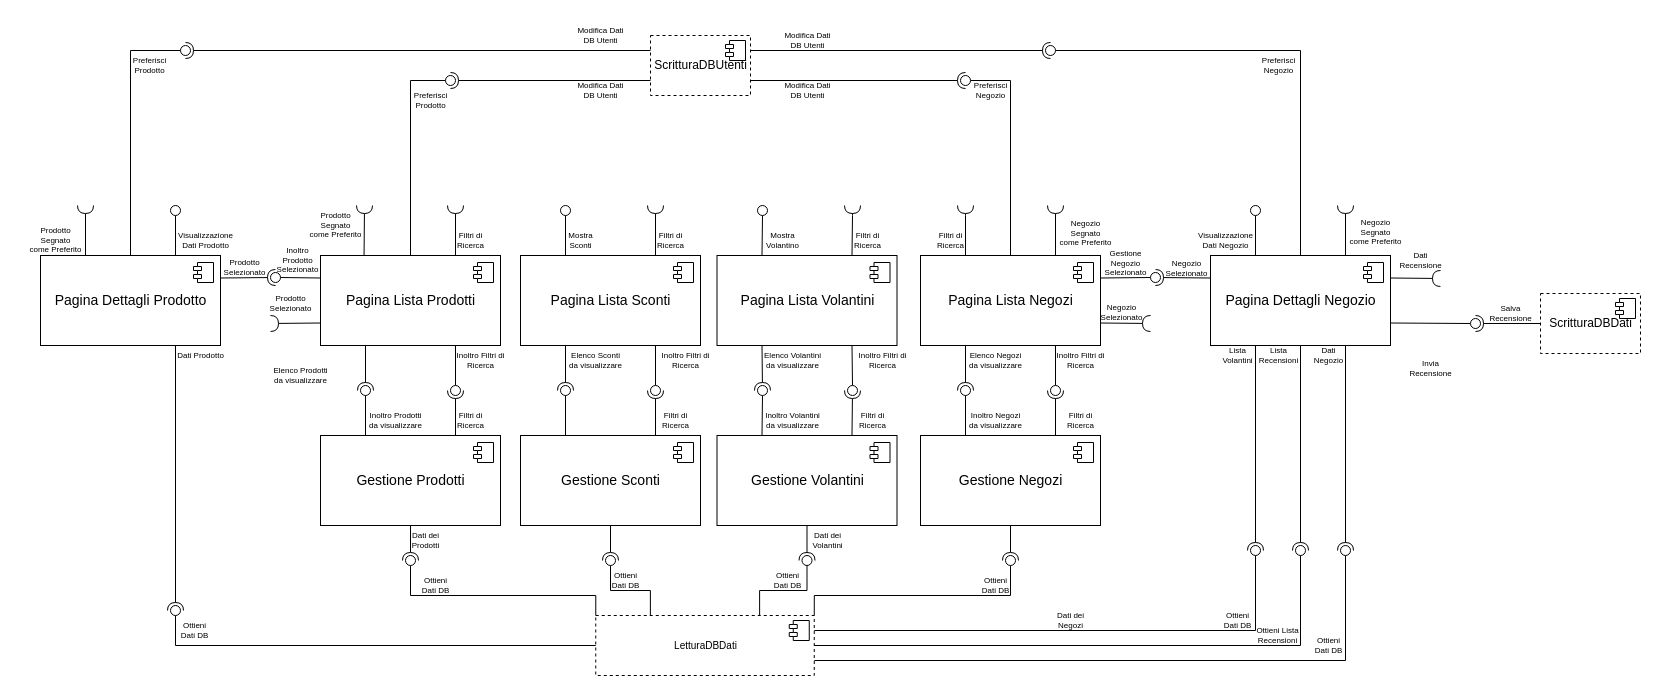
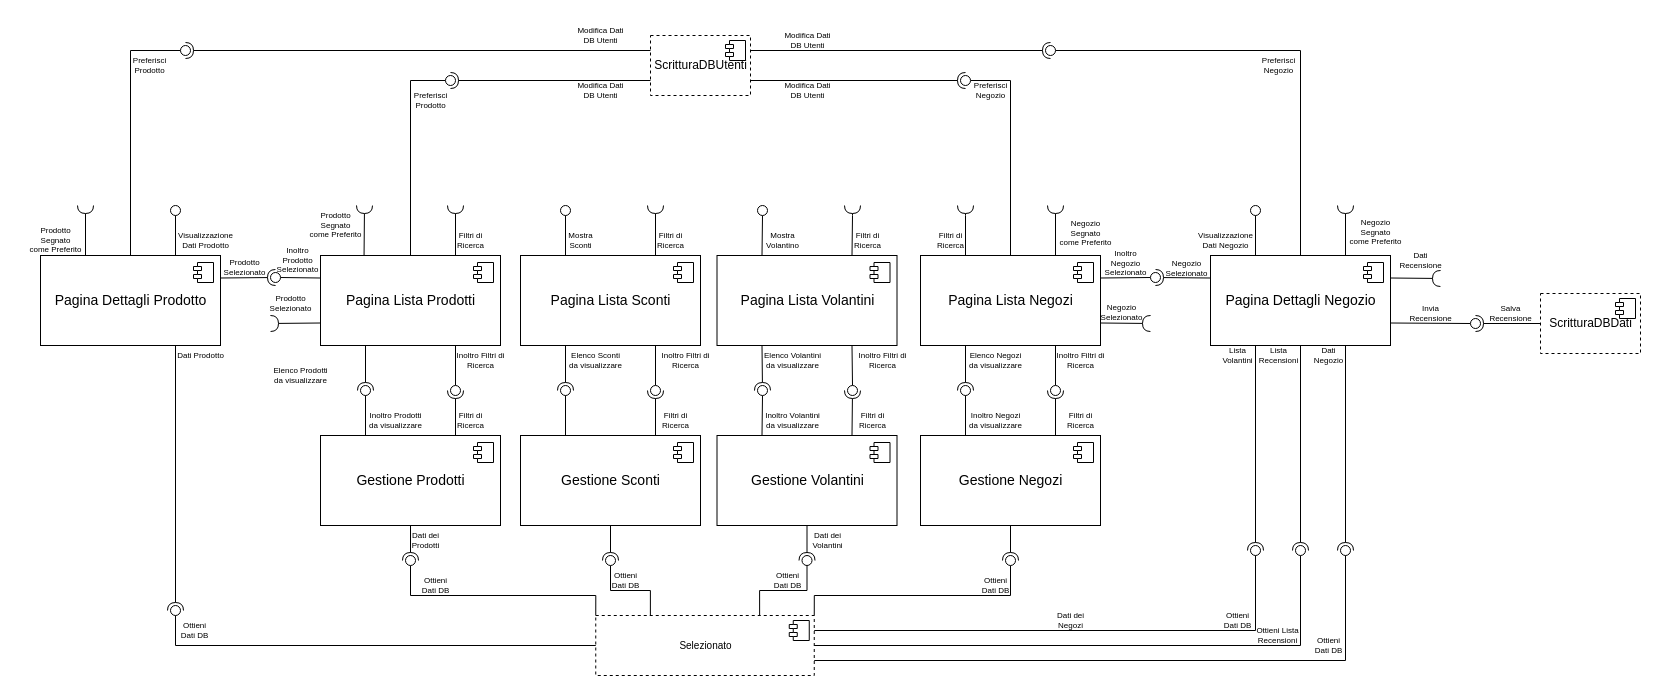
node "Gestione Negozio Selezionato": label "Gestione Negozio Selezionato" -> "Inoltro Negozio Selezionato"
node "Invia Recensione": moved (1431, 369) -> (1431, 314)
node "LetturaDBDati": label "LetturaDBDati" -> "Selezionato"
